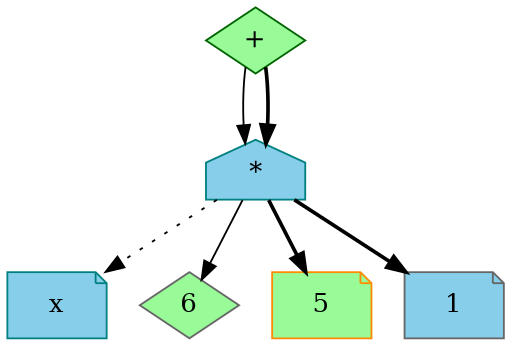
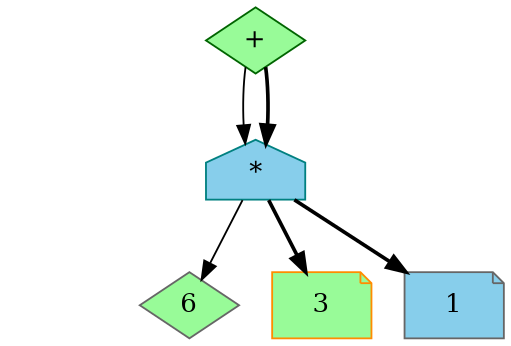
node "x": removed
node "5": label "5" -> "3"
